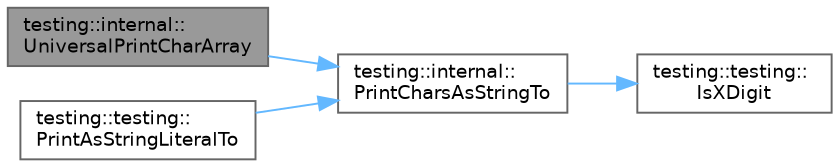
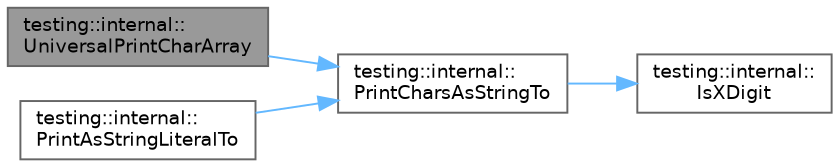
node "testing::testing:: IsXDigit": label "testing::testing:: IsXDigit" -> "testing::internal:: IsXDigit"
node "testing::testing:: PrintAsStringLiteralTo": label "testing::testing:: PrintAsStringLiteralTo" -> "testing::internal:: PrintAsStringLiteralTo"
